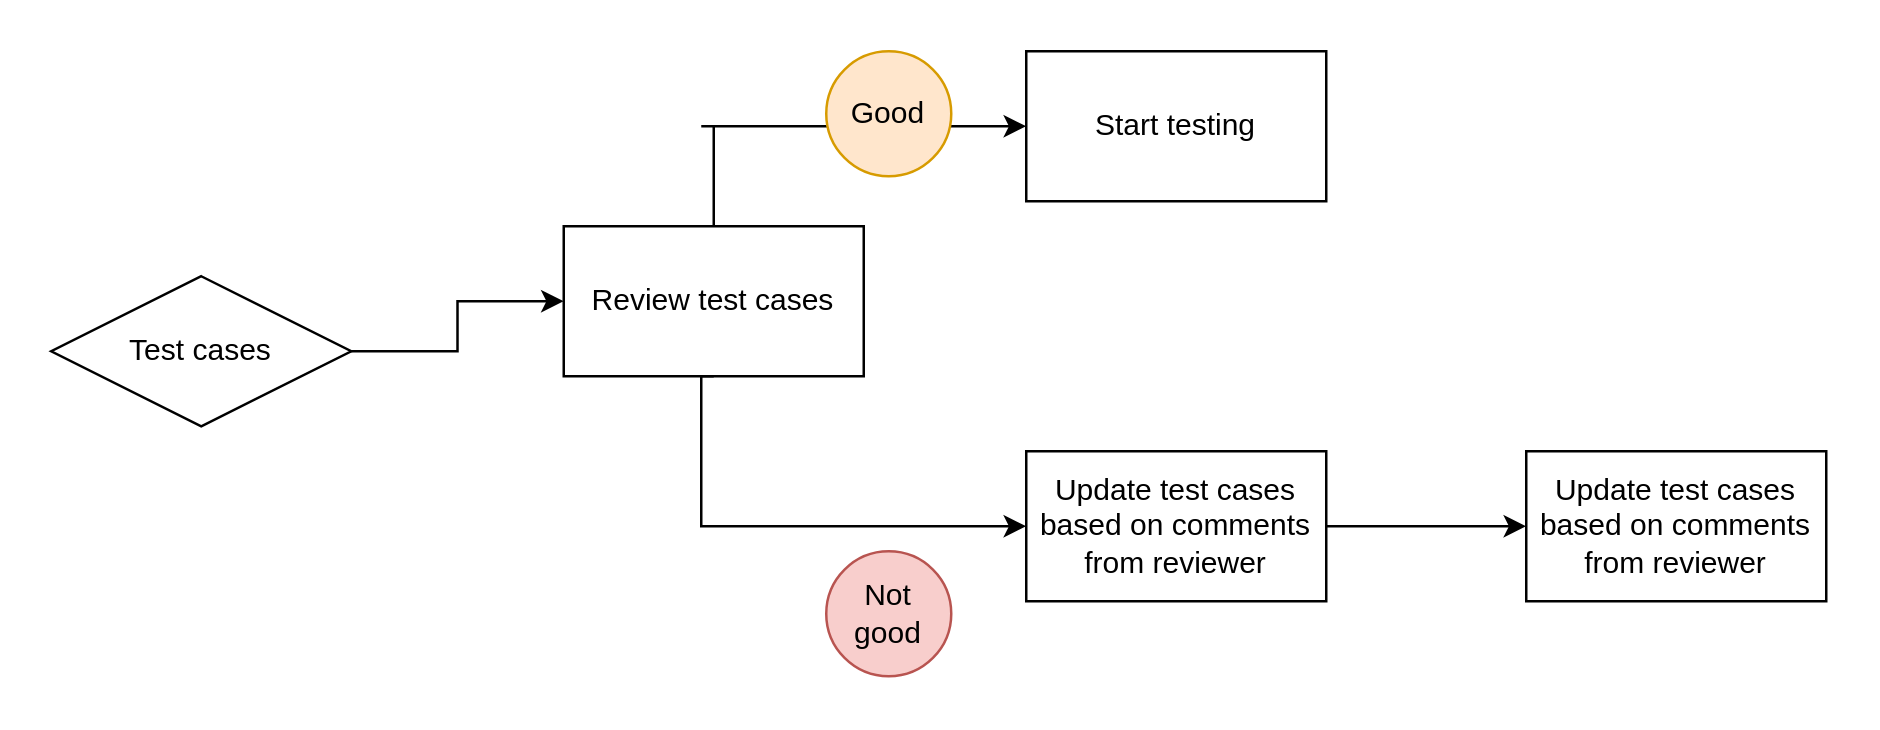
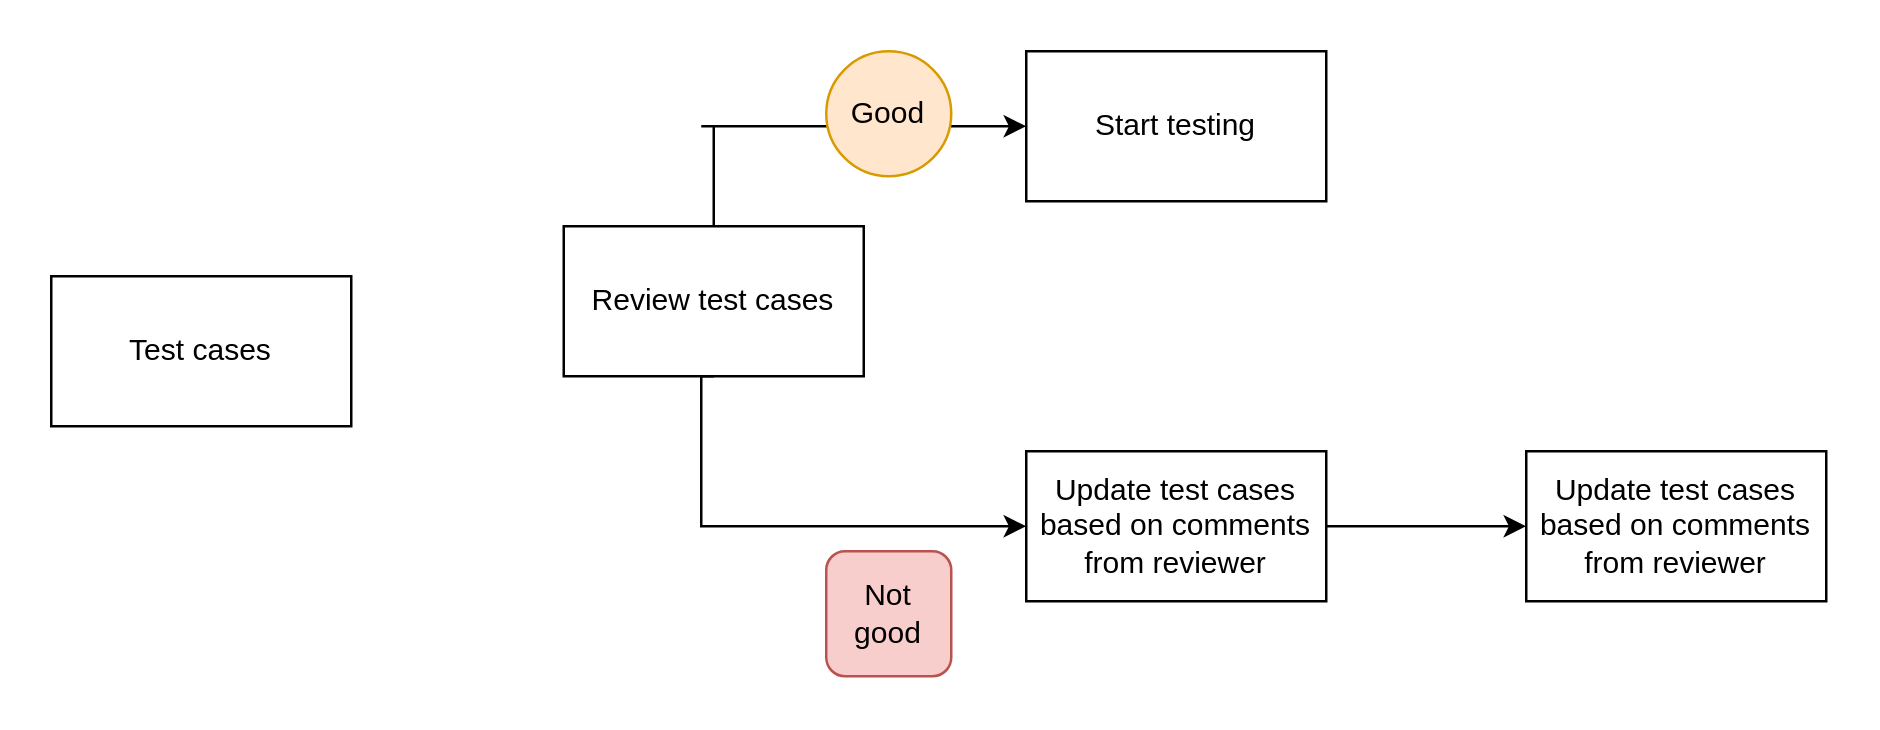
edge "Test cases" -> "Review test cases": removed
node "Test cases": shape diamond -> rectangle
node "Not good": shape ellipse -> rounded rectangle
